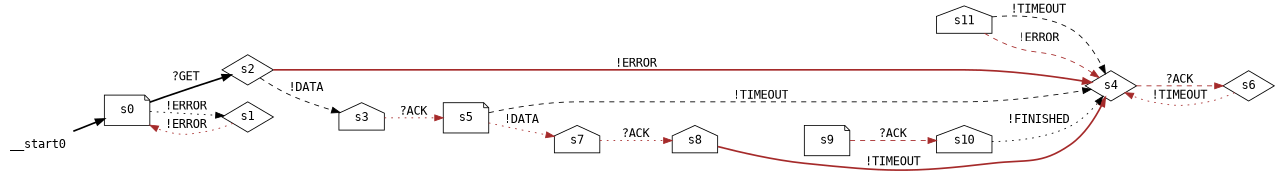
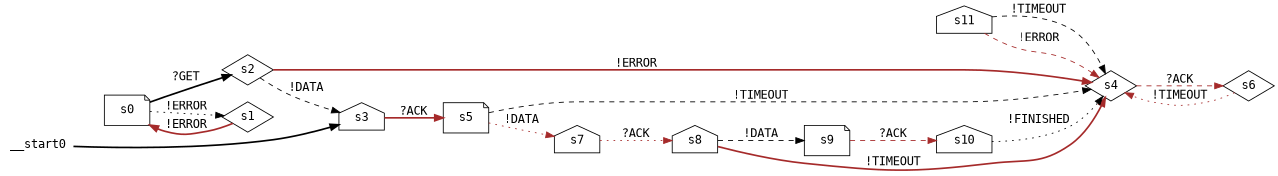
edge "s3" -> "s5": style dotted -> bold
edge "__start0" -> "s0": now "__start0" -> "s3"
edge "s1" -> "s0": style dotted -> bold
edge "s8" -> "s9": added, label "!DATA"
